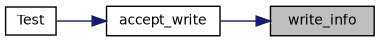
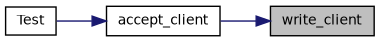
node "accept_write": label "accept_write" -> "accept_client"
node "write_info": label "write_info" -> "write_client"
